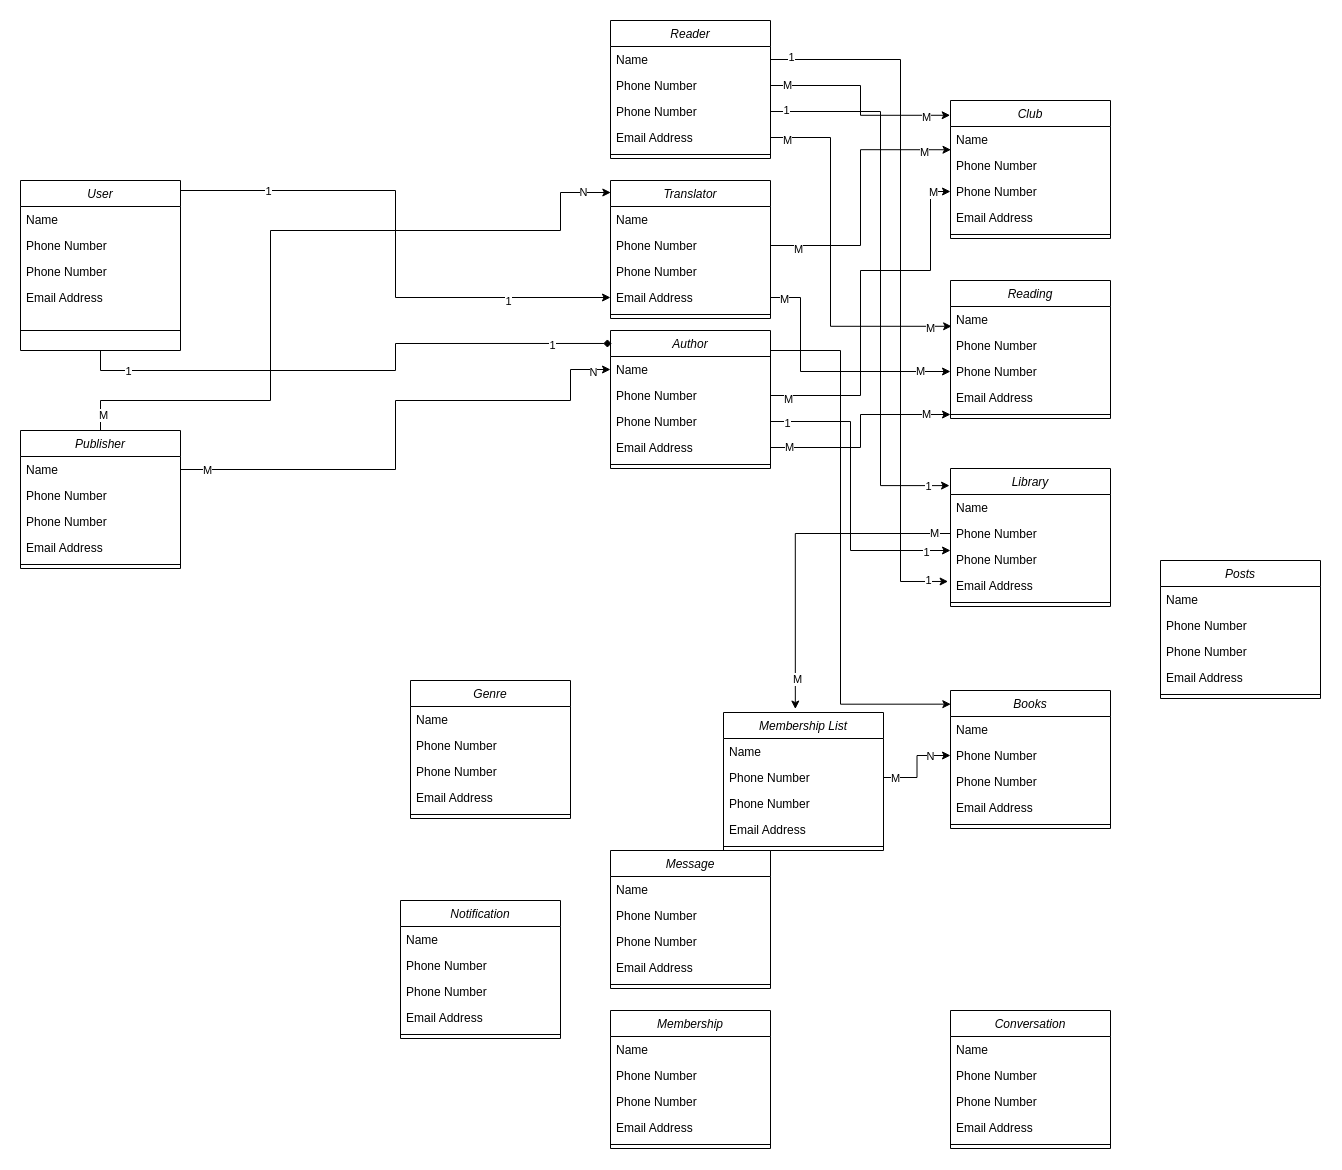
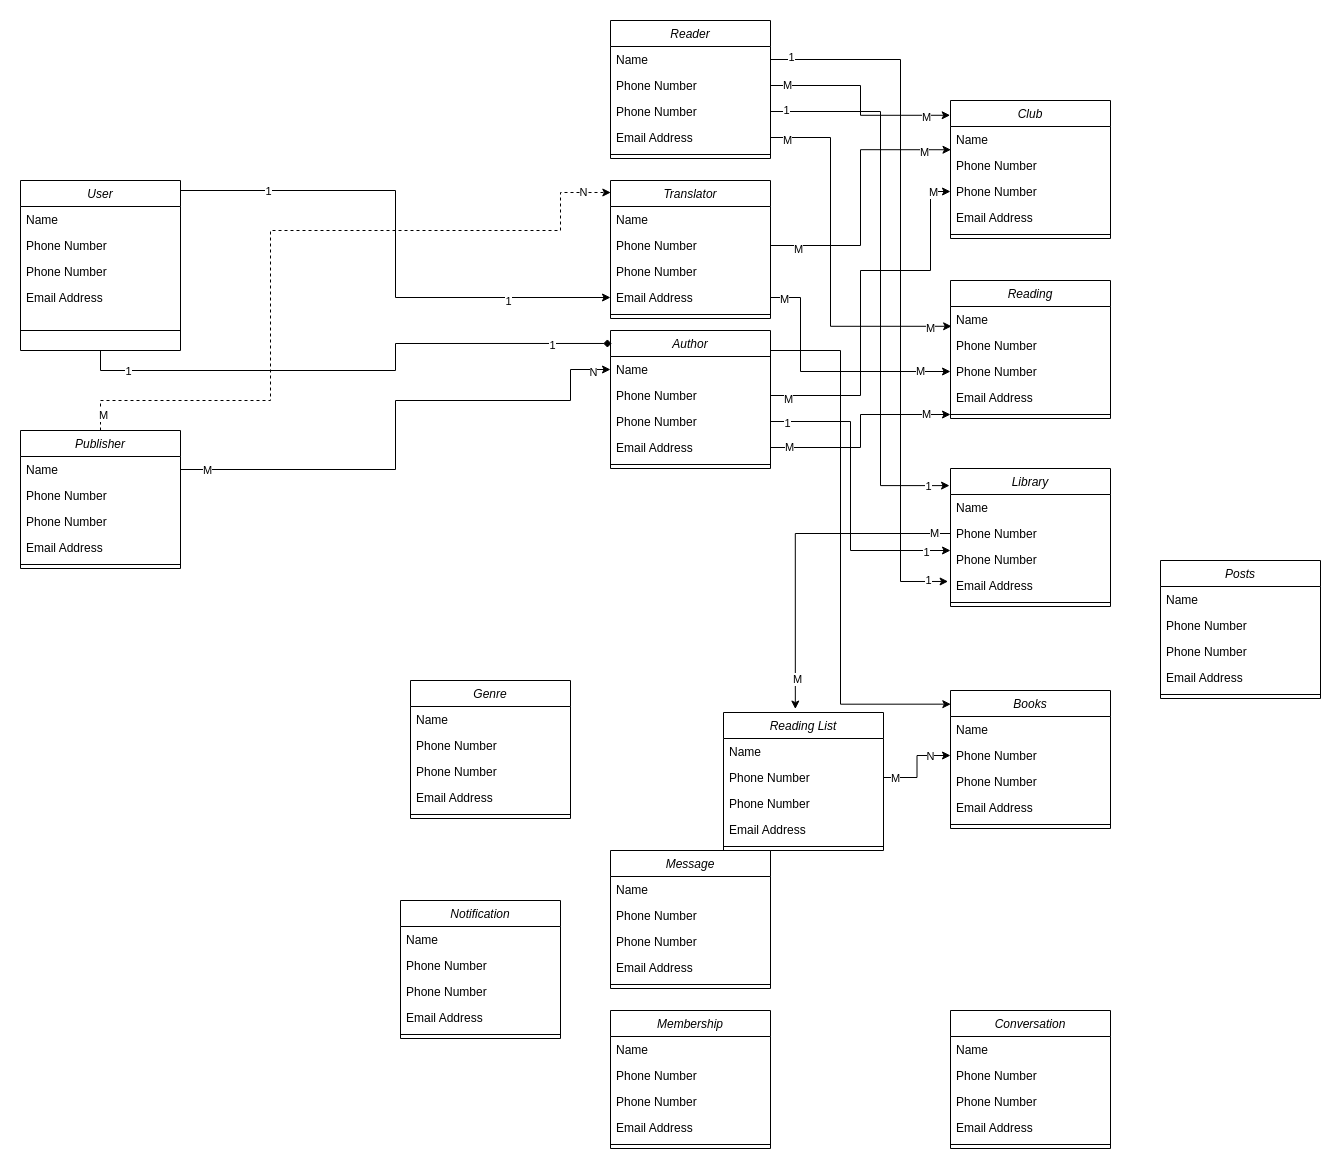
edge "Publisher" -> "Translator": style solid -> dashed
node "Membership List": label "Membership List" -> "Reading List"
